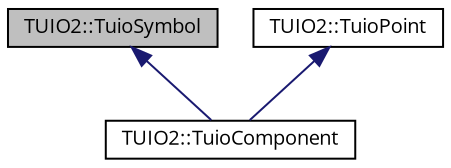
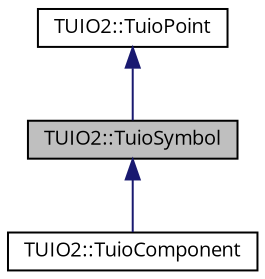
edge "TUIO2::TuioComponent" -> "TUIO2::TuioPoint": now "TUIO2::TuioSymbol" -> "TUIO2::TuioPoint"
